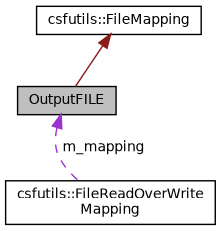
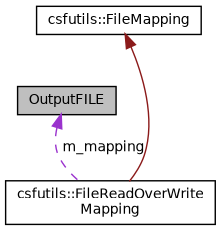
edge "OutputFILE" -> "csfutils::FileMapping": now "csfutils::FileReadOverWrite Mapping" -> "csfutils::FileMapping"
